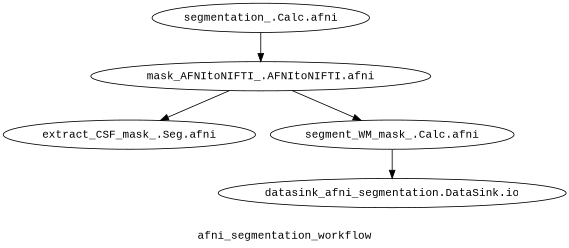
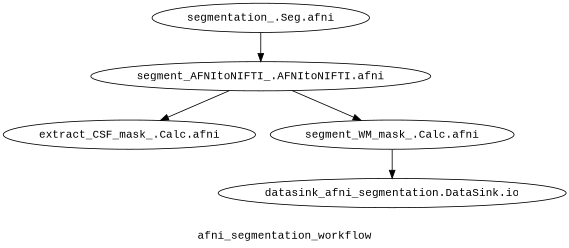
node "segmentation_.Calc.afni": label "segmentation_.Calc.afni" -> "segmentation_.Seg.afni"
node "mask_AFNItoNIFTI_.AFNItoNIFTI.afni": label "mask_AFNItoNIFTI_.AFNItoNIFTI.afni" -> "segment_AFNItoNIFTI_.AFNItoNIFTI.afni"
node "extract_CSF_mask_.Seg.afni": label "extract_CSF_mask_.Seg.afni" -> "extract_CSF_mask_.Calc.afni"
